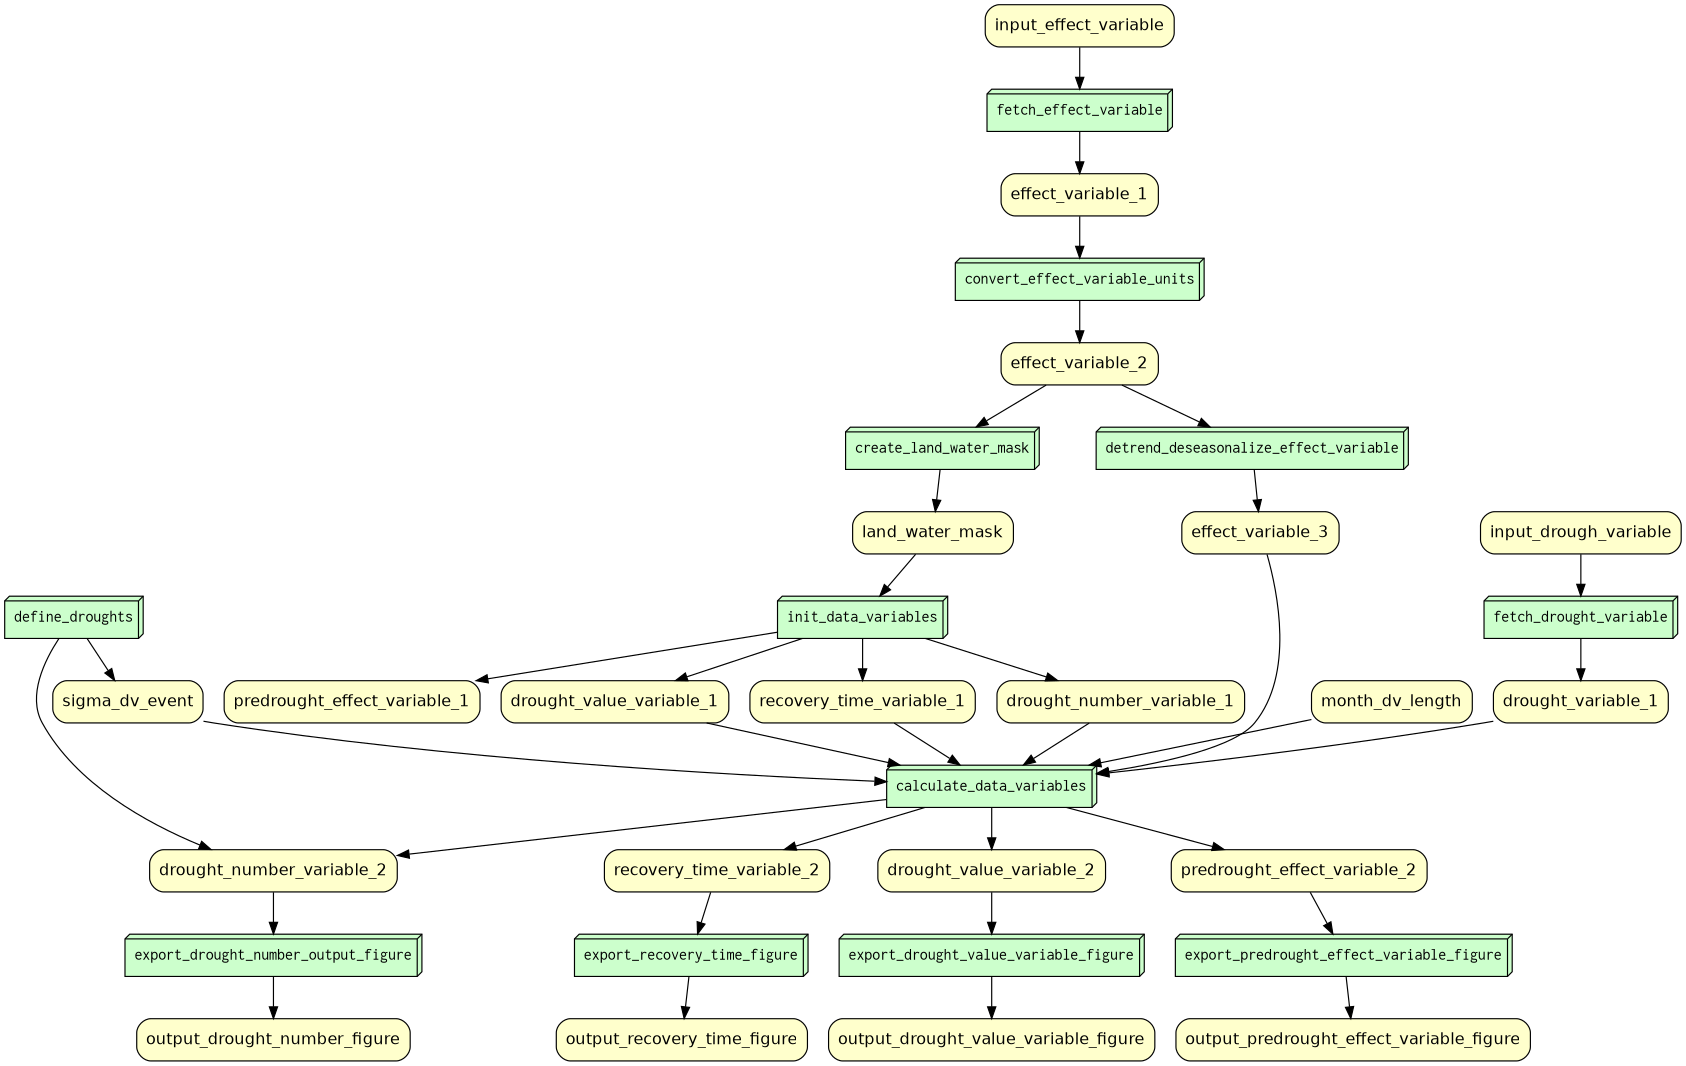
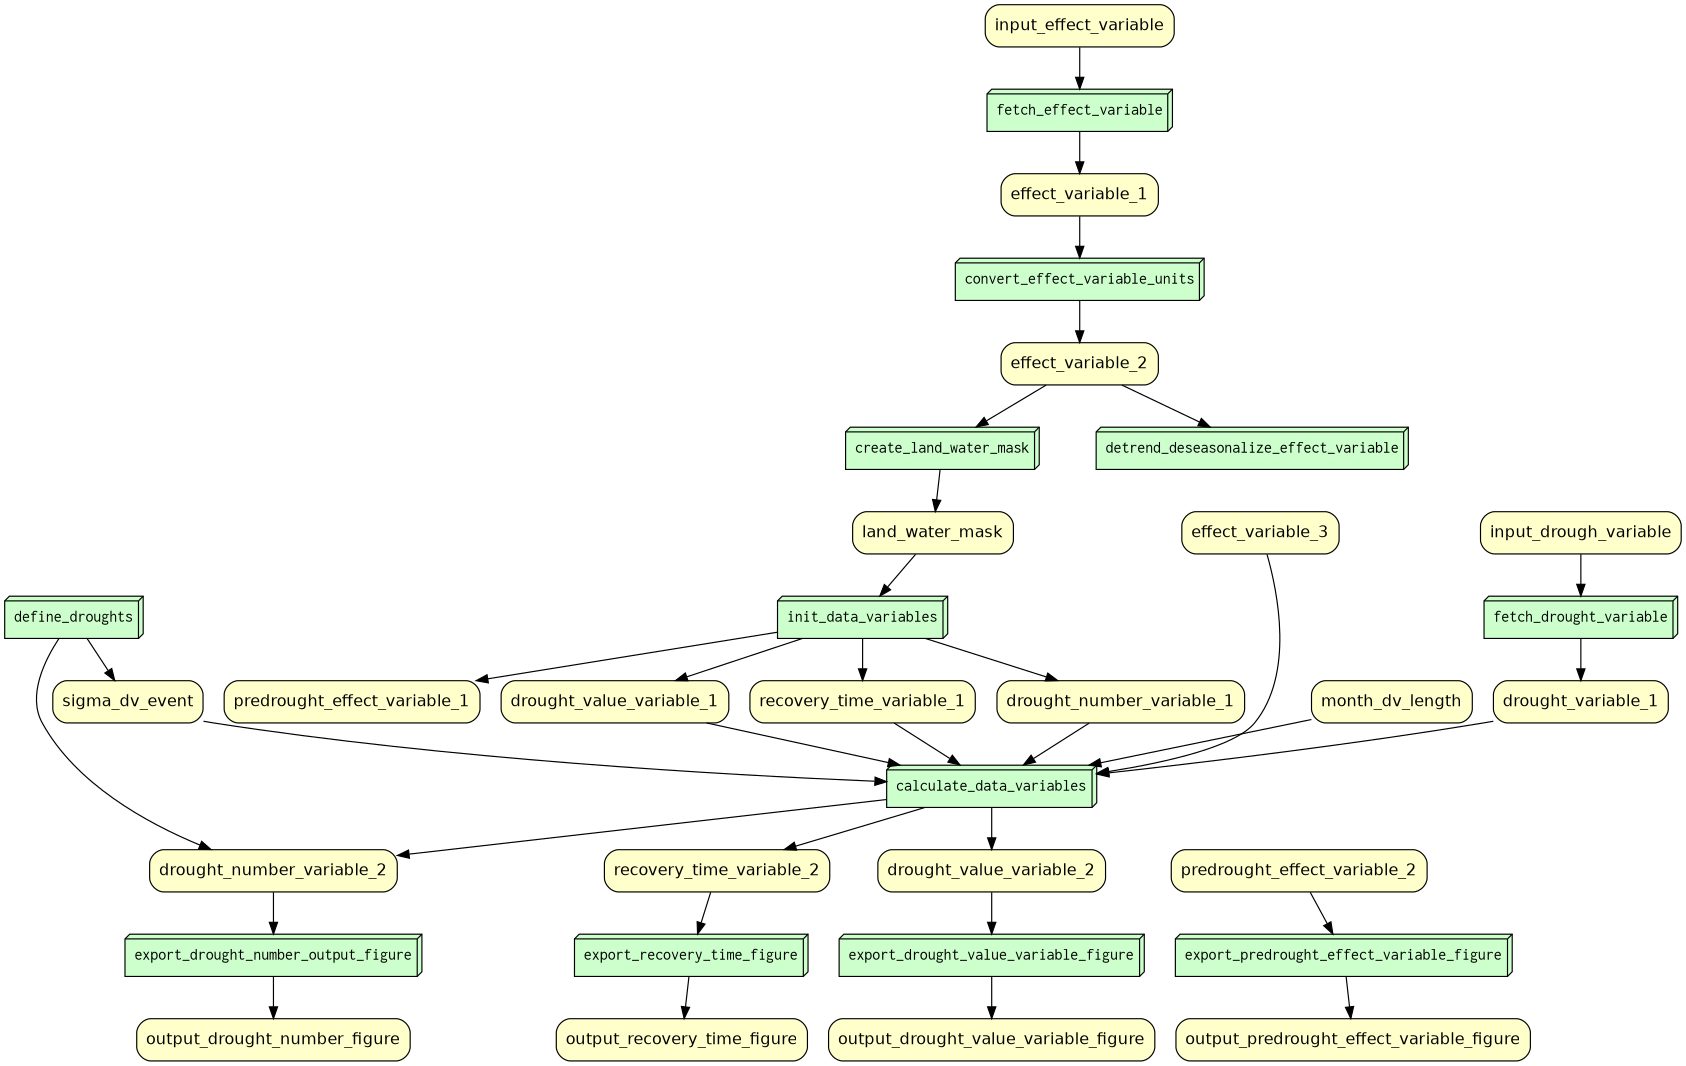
edge "detrend_deseasonalize_effect_variable" -> "effect_variable_3": removed
edge "calculate_data_variables" -> "predrought_effect_variable_2": removed
